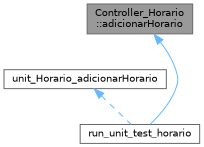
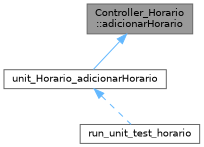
edge "run_unit_test_horario" -> "Controller_Horario ::adicionarHorario": now "unit_Horario_adicionarHorario" -> "Controller_Horario ::adicionarHorario"
